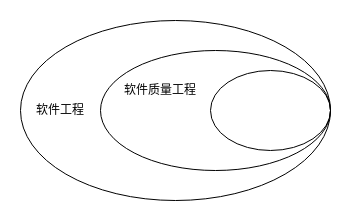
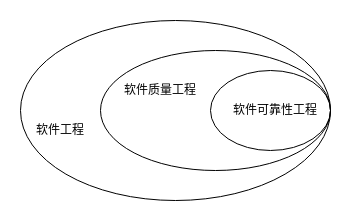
node "软件工程": moved (61, 111) -> (61, 131)
node "软件可靠性工程": added
